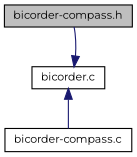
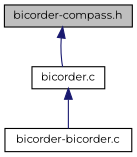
edge "bicorder-compass.h" -> "bicorder.c": reversed
node "bicorder-compass.c": label "bicorder-compass.c" -> "bicorder-bicorder.c"
